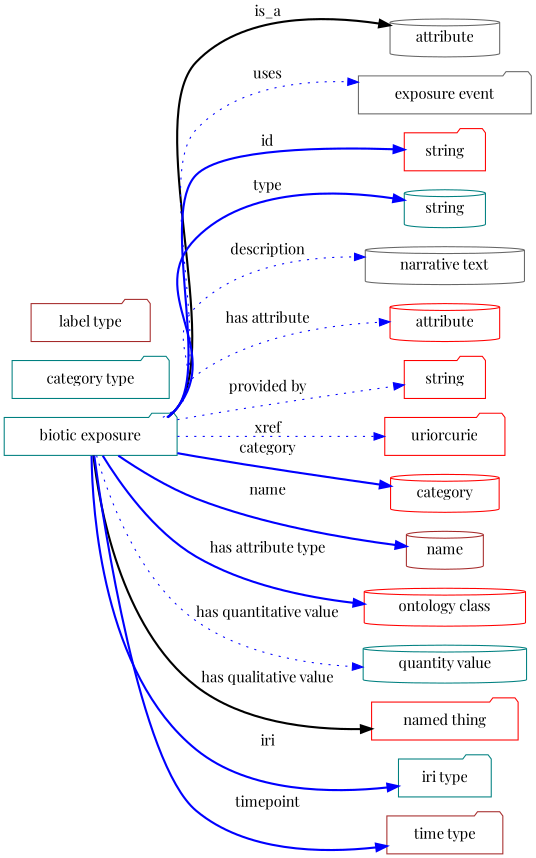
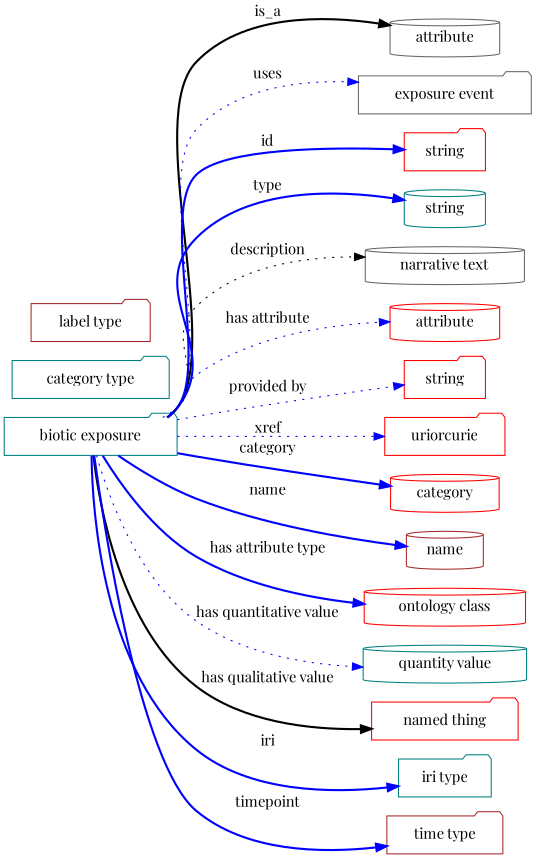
edge "biotic exposure" -> "narrative text": color blue -> black
